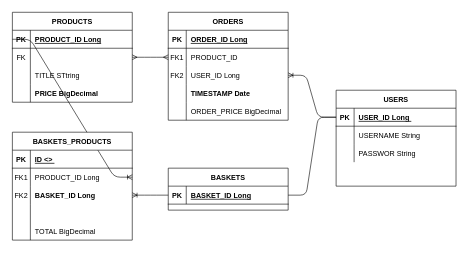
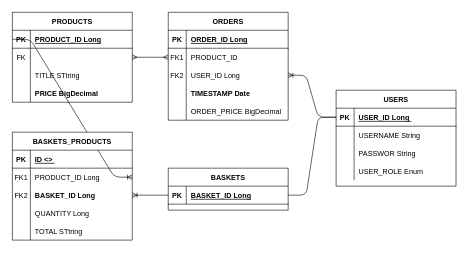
node "USER_ROLE Enum": added
node "QUANTITY Long": added
node "TOTAL BigDecimal": label "TOTAL BigDecimal" -> "TOTAL STtring"
